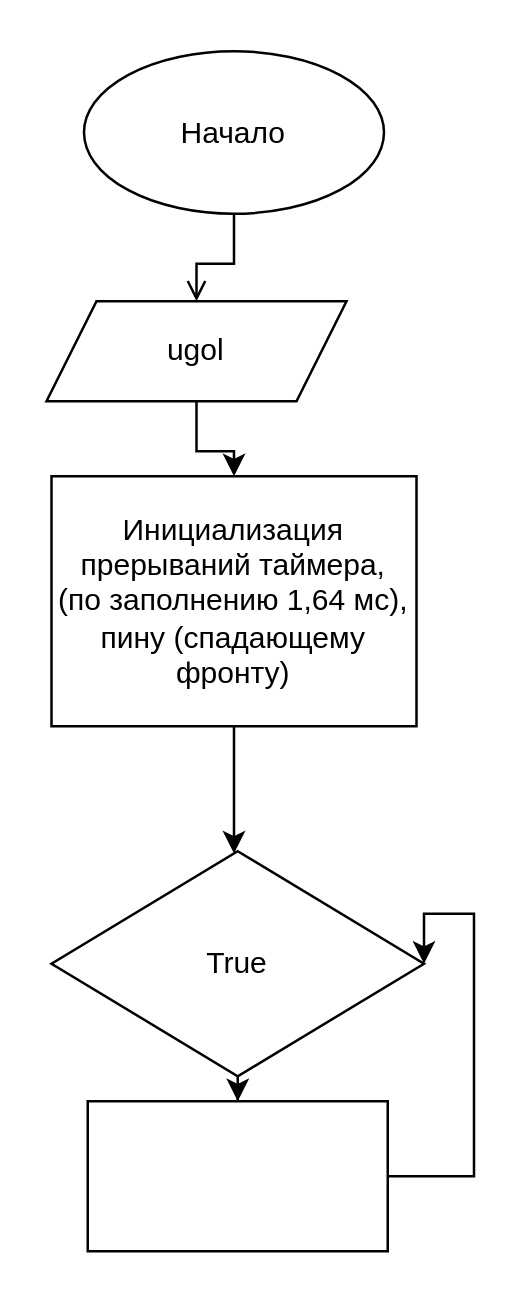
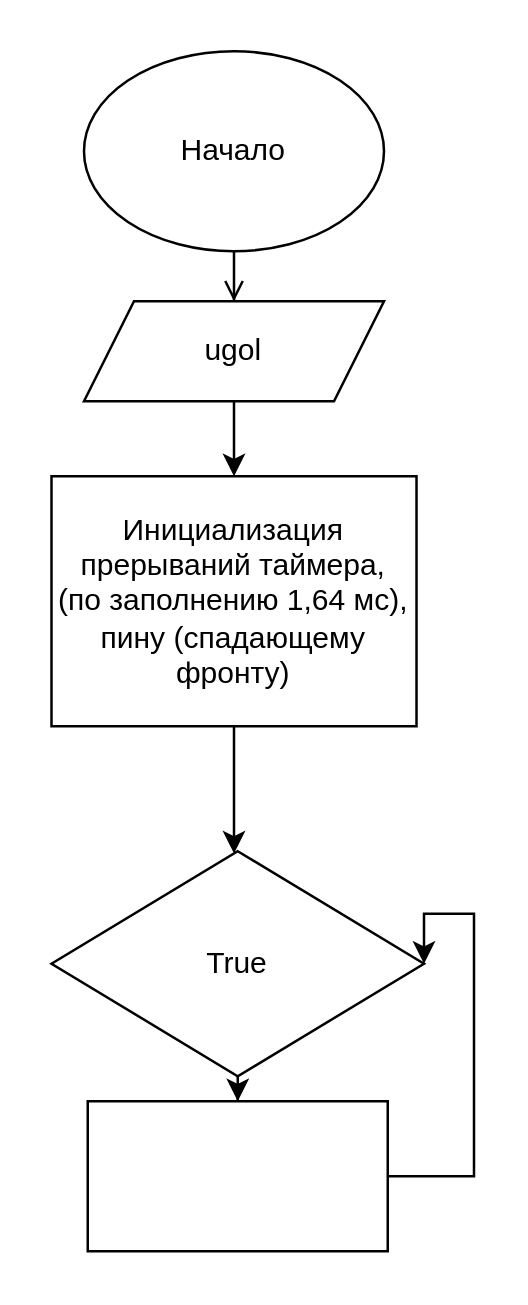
node "Начало": size 300x163 -> 300x200
node "ugol": moved (196, 351) -> (234, 351)
